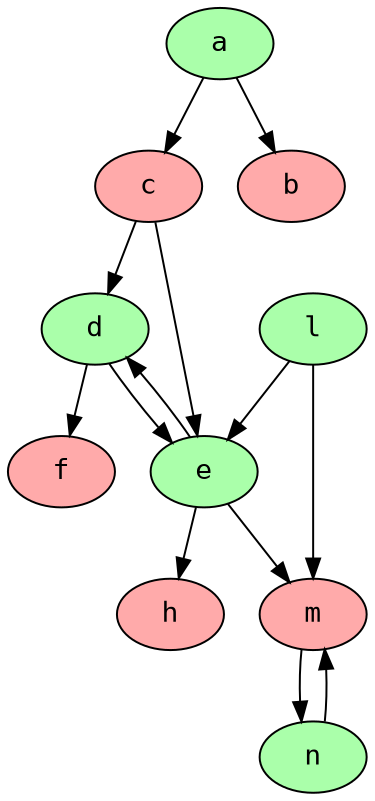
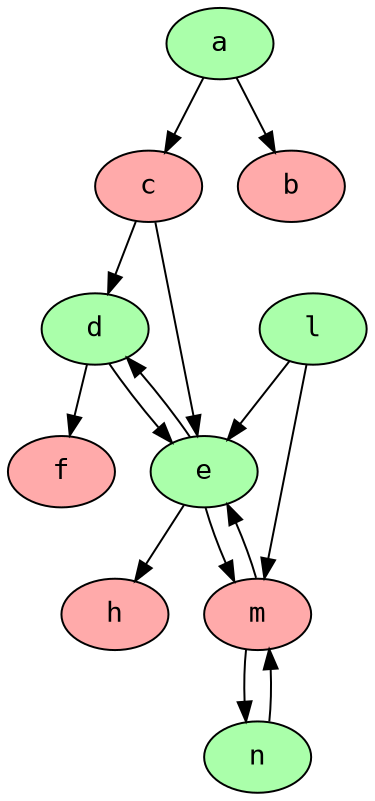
edge "m" -> "e": added
